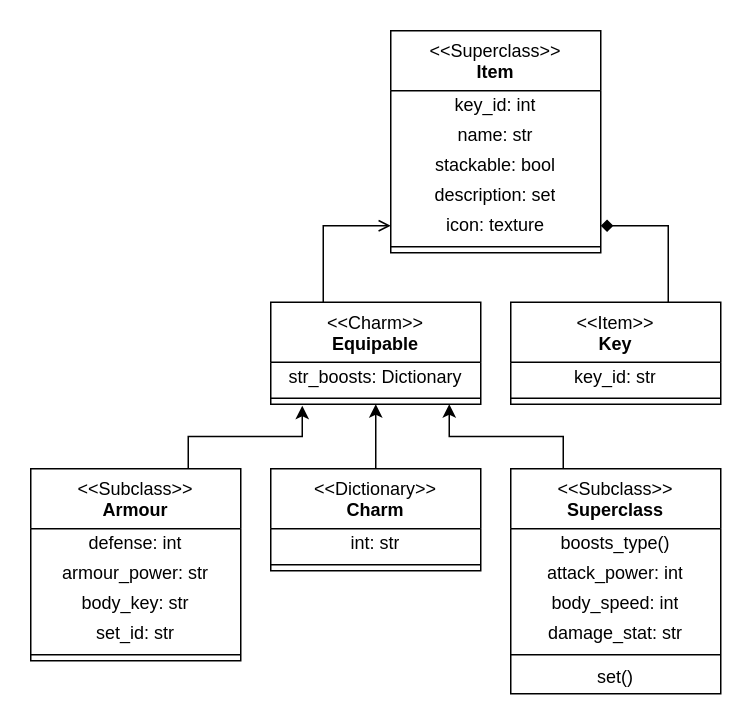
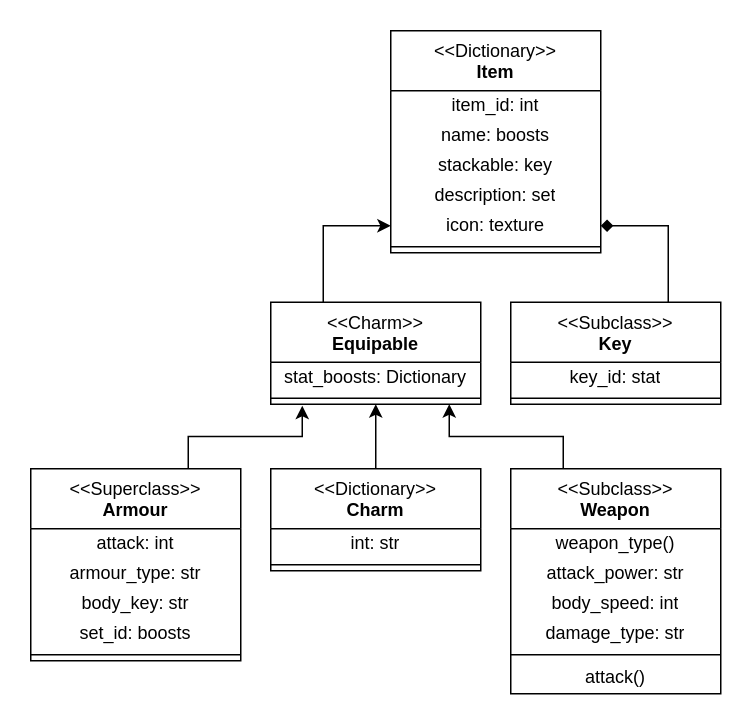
node "<<Superclass>> Item": label "<<Superclass>> Item" -> "<<Dictionary>> Item"
node "key_id: int": label "key_id: int" -> "item_id: int"
node "name: str": label "name: str" -> "name: boosts"
node "stackable: bool": label "stackable: bool" -> "stackable: key"
edge "<<Charm>> Equipable" -> "icon: texture": arrowhead open -> classic
node "<<Item>> Key": label "<<Item>> Key" -> "<<Subclass>> Key"
node "str_boosts: Dictionary": label "str_boosts: Dictionary" -> "stat_boosts: Dictionary"
node "key_id: str": label "key_id: str" -> "key_id: stat"
node "<<Subclass>> Armour": label "<<Subclass>> Armour" -> "<<Superclass>> Armour"
node "<<Subclass>> Superclass": label "<<Subclass>> Superclass" -> "<<Subclass>> Weapon"
node "defense: int": label "defense: int" -> "attack: int"
node "boosts_type()": label "boosts_type()" -> "weapon_type()"
node "armour_power: str": label "armour_power: str" -> "armour_type: str"
node "attack_power: int": label "attack_power: int" -> "attack_power: str"
node "set_id: str": label "set_id: str" -> "set_id: boosts"
node "damage_stat: str": label "damage_stat: str" -> "damage_type: str"
node "set()": label "set()" -> "attack()"
